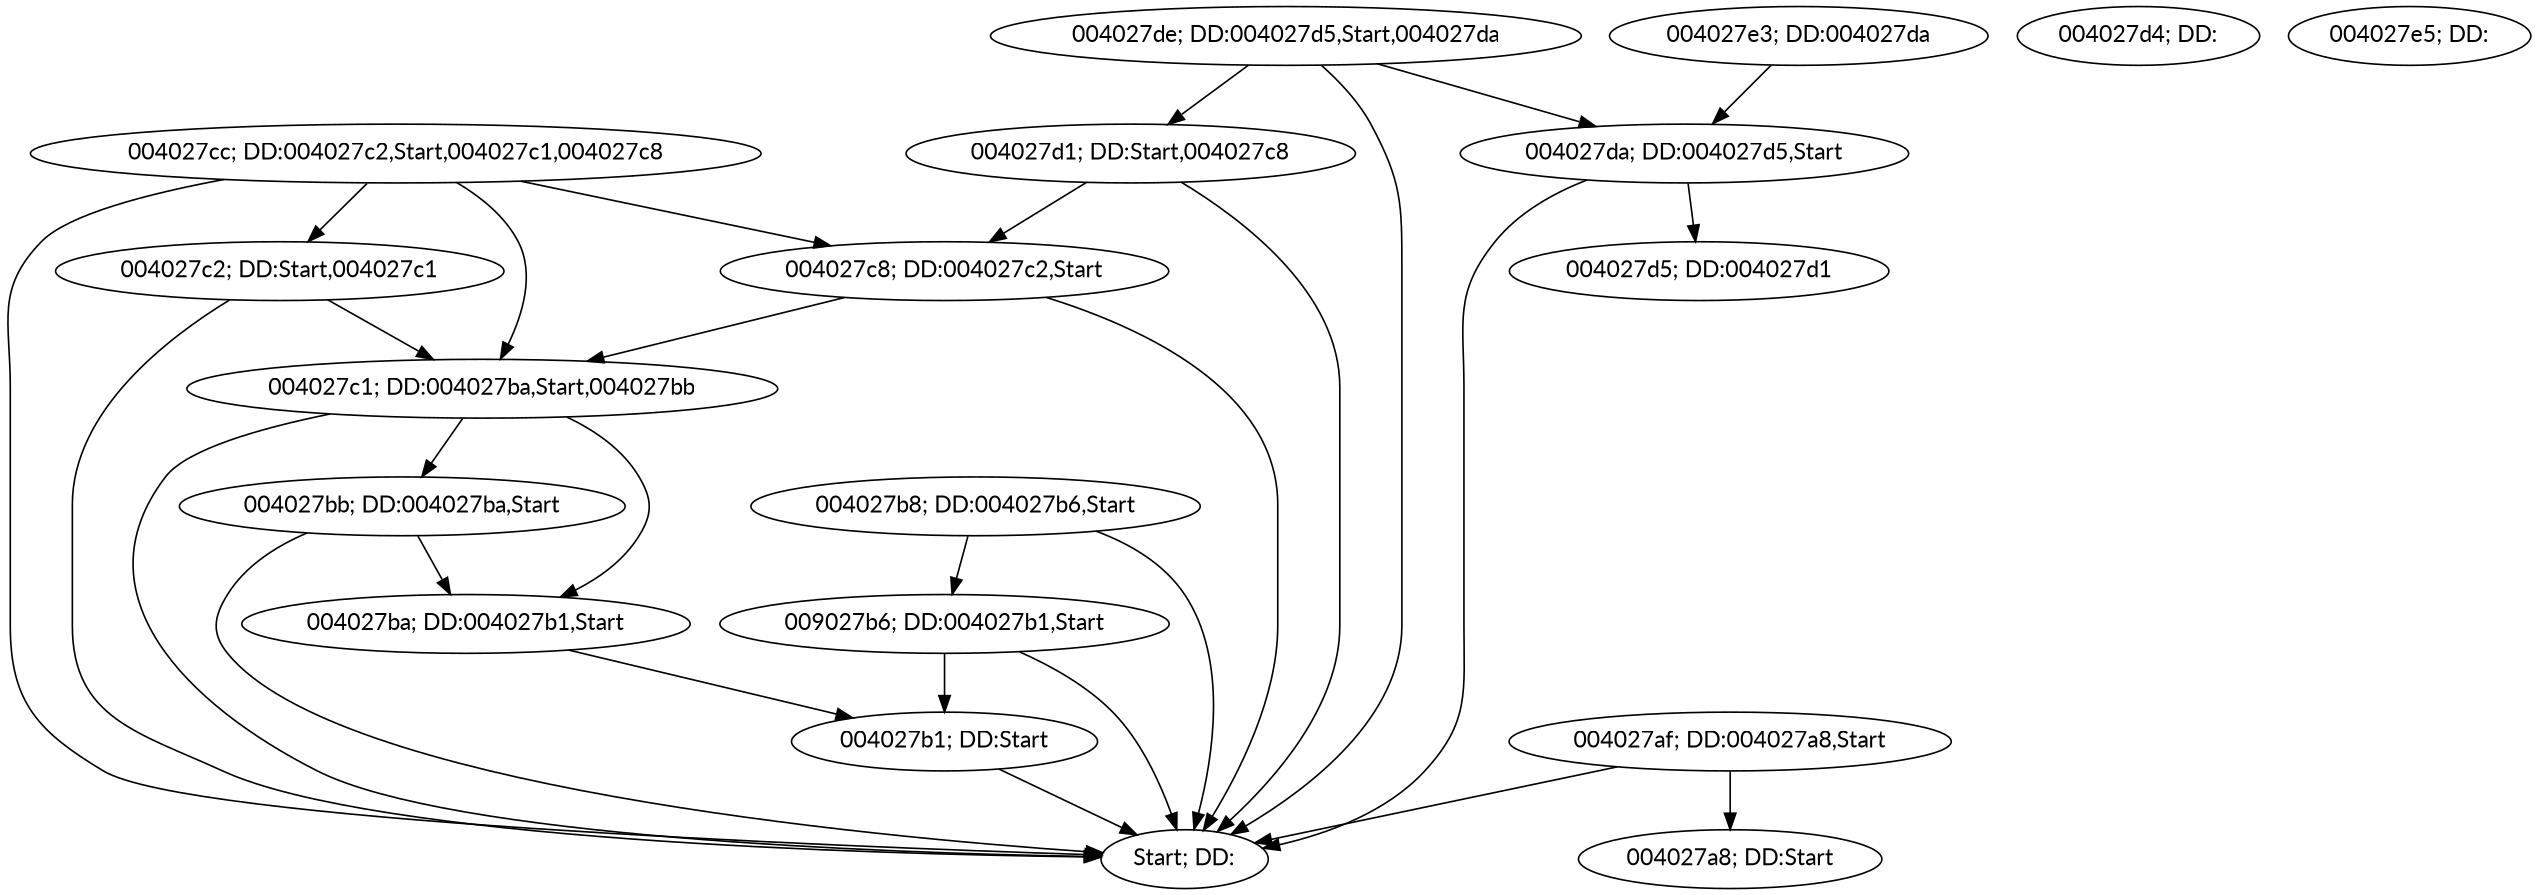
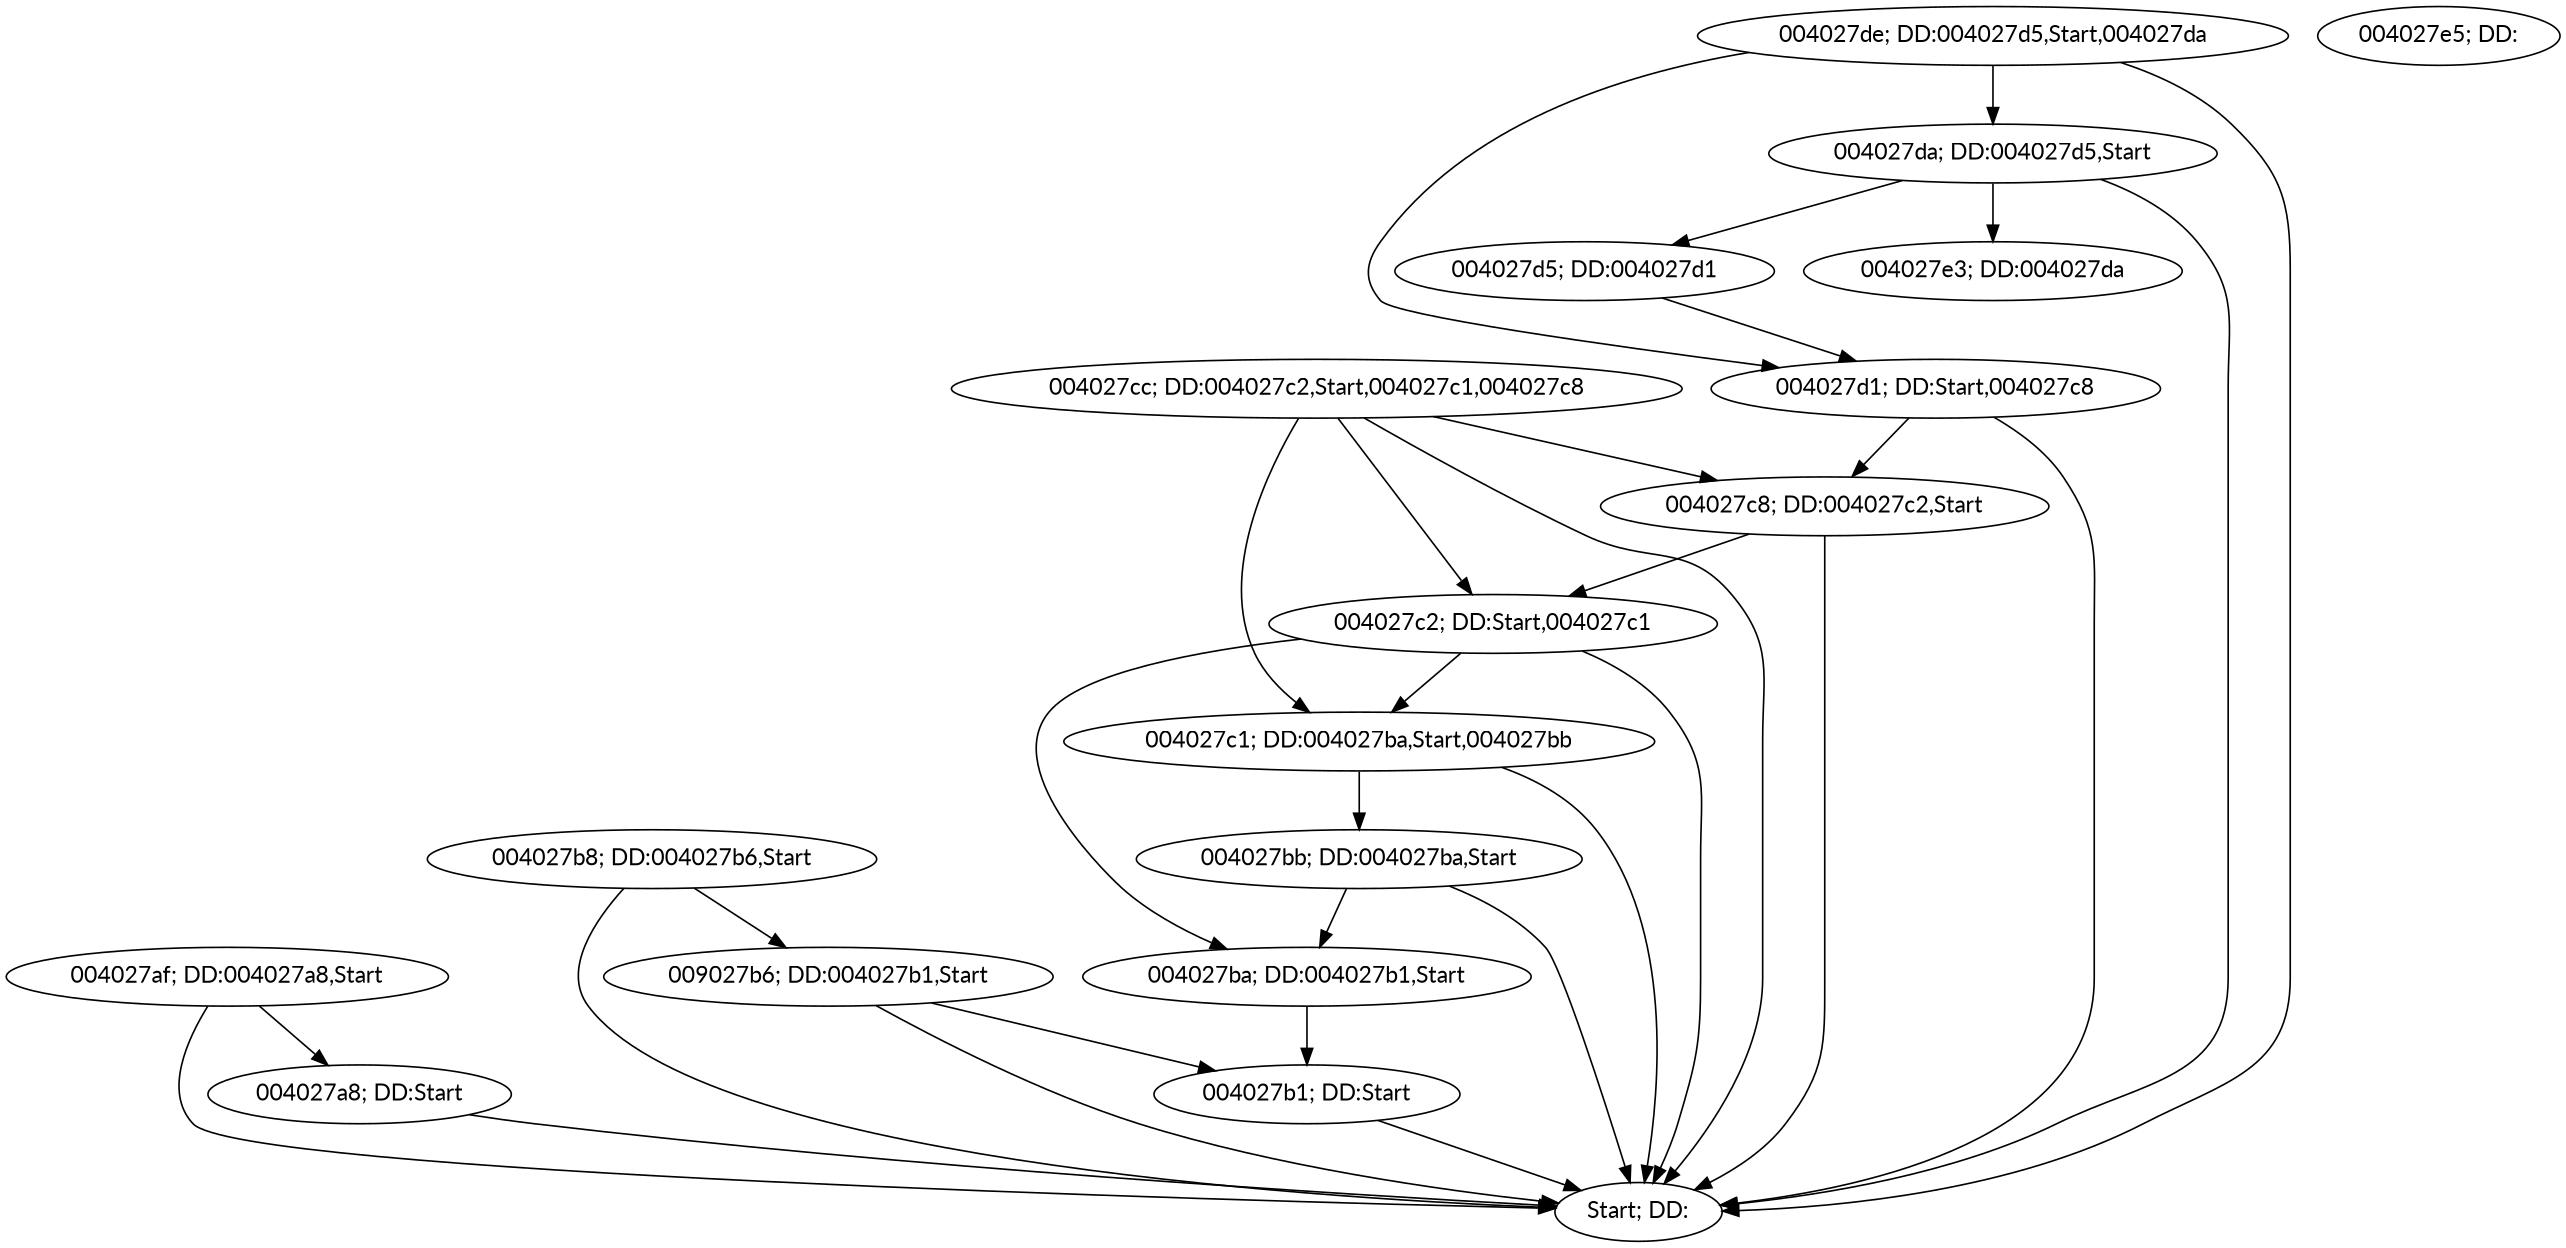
node "004027d4; DD:": removed
edge "004027e3; DD:004027da" -> "004027da; DD:004027d5,Start": reversed
edge "004027c8; DD:004027c2,Start" -> "004027c1; DD:004027ba,Start,004027bb": now "004027c8; DD:004027c2,Start" -> "004027c2; DD:Start,004027c1"
edge "004027d5; DD:004027d1" -> "004027d1; DD:Start,004027c8": added
edge "004027c1; DD:004027ba,Start,004027bb" -> "004027ba; DD:004027b1,Start": now "004027c2; DD:Start,004027c1" -> "004027ba; DD:004027b1,Start"
edge "004027a8; DD:Start" -> "Start; DD:": added
